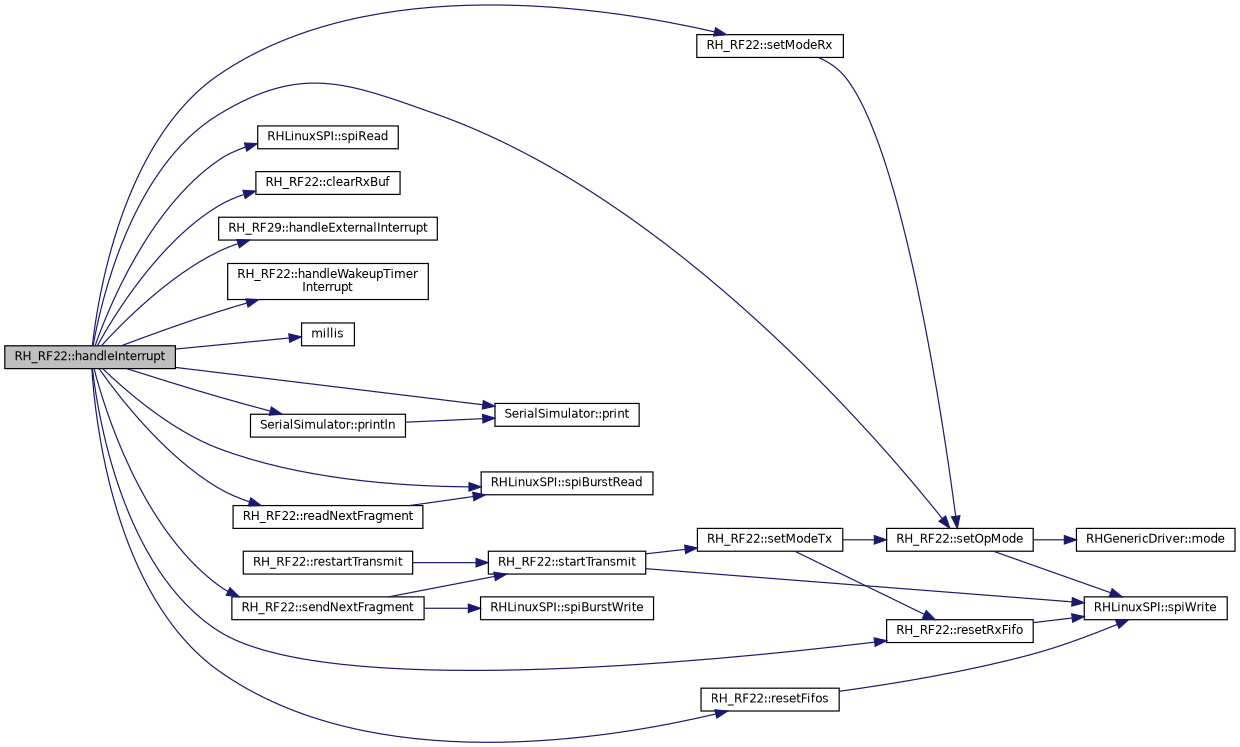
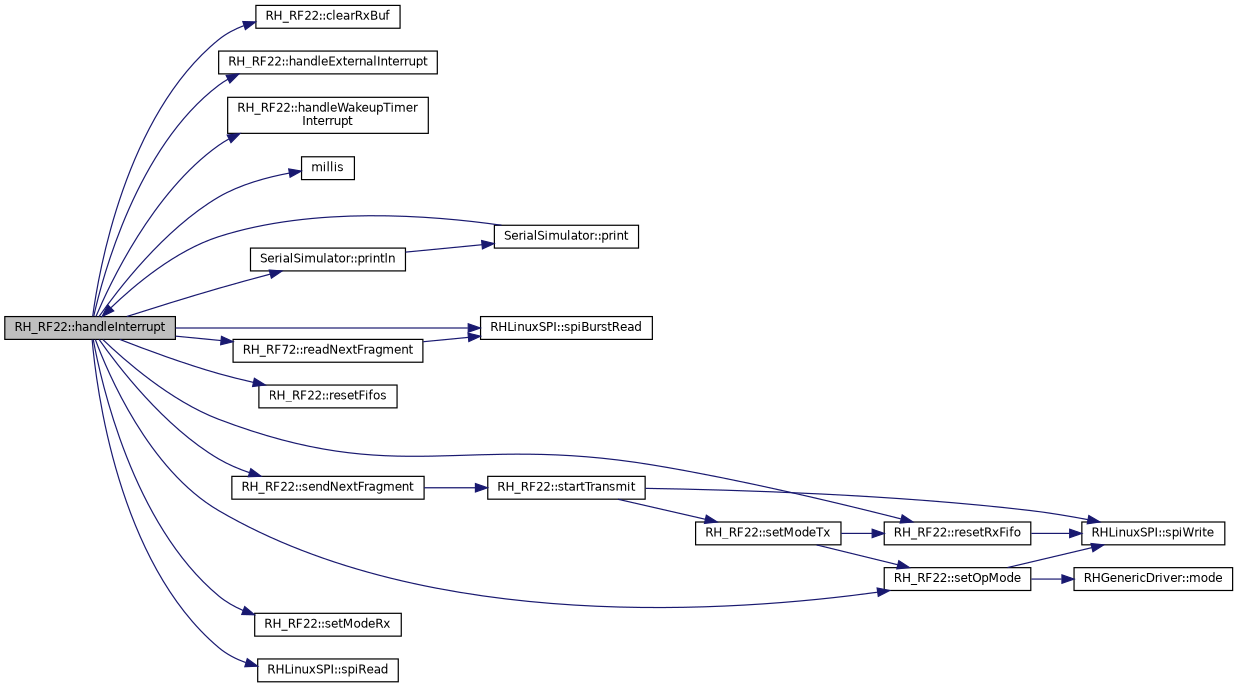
node "RH_RF29::handleExternalInterrupt": label "RH_RF29::handleExternalInterrupt" -> "RH_RF22::handleExternalInterrupt"
edge "RH_RF22::setModeRx" -> "RH_RF22::setOpMode": removed
edge "RH_RF22::handleInterrupt" -> "SerialSimulator::print": reversed
node "RH_RF22::readNextFragment": label "RH_RF22::readNextFragment" -> "RH_RF72::readNextFragment"
node "RH_RF22::restartTransmit": removed
node "RHLinuxSPI::spiBurstWrite": removed
edge "RH_RF22::resetFifos" -> "RHLinuxSPI::spiWrite": removed
